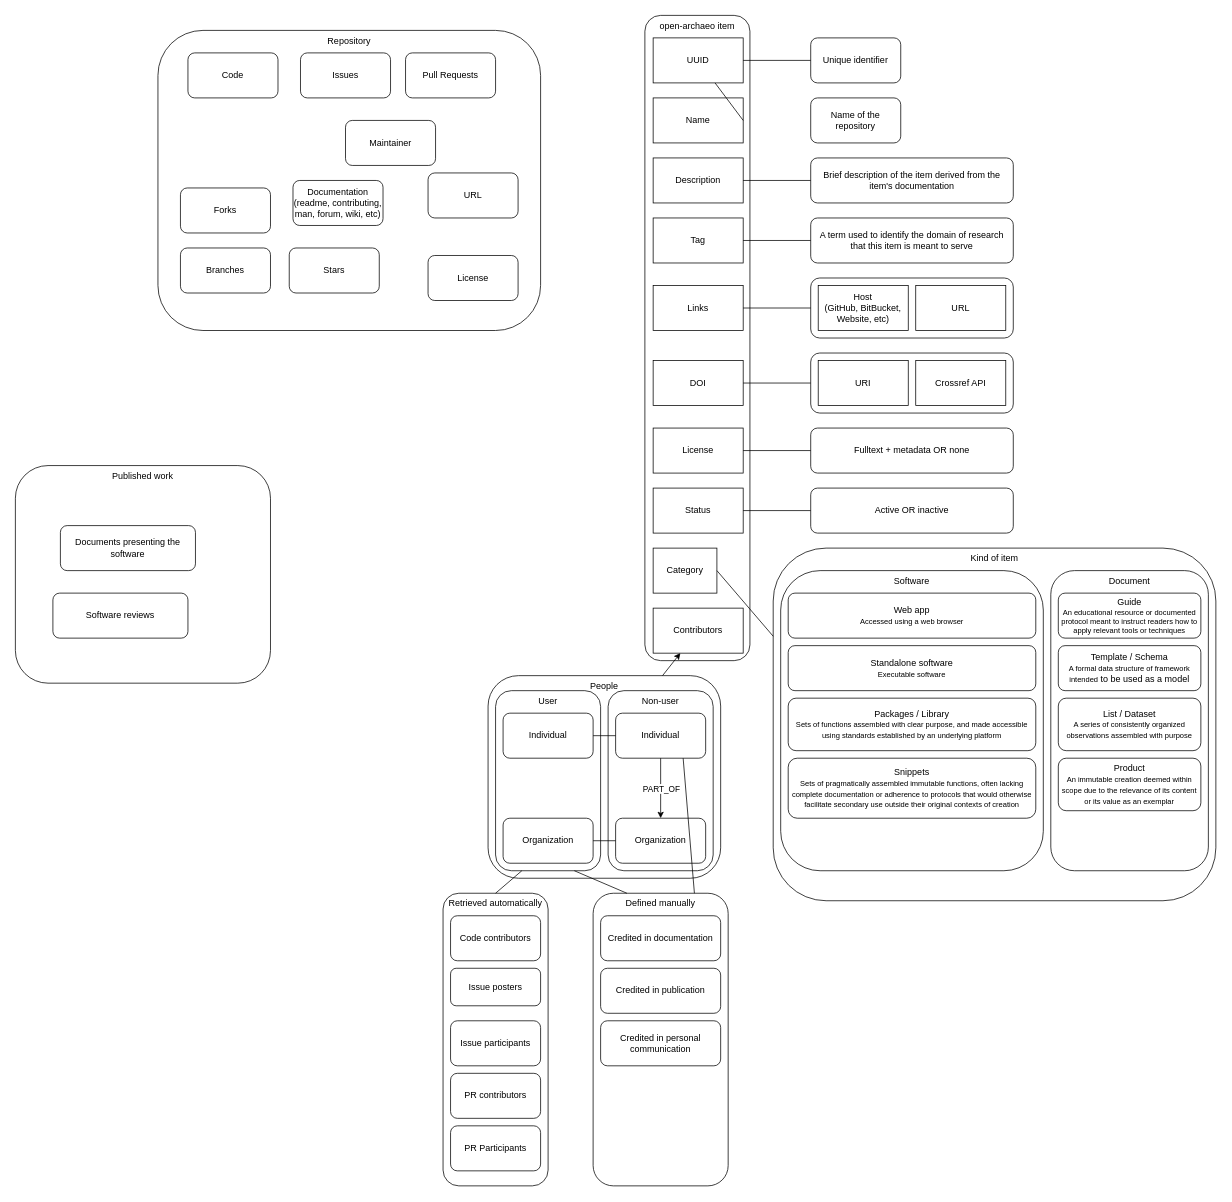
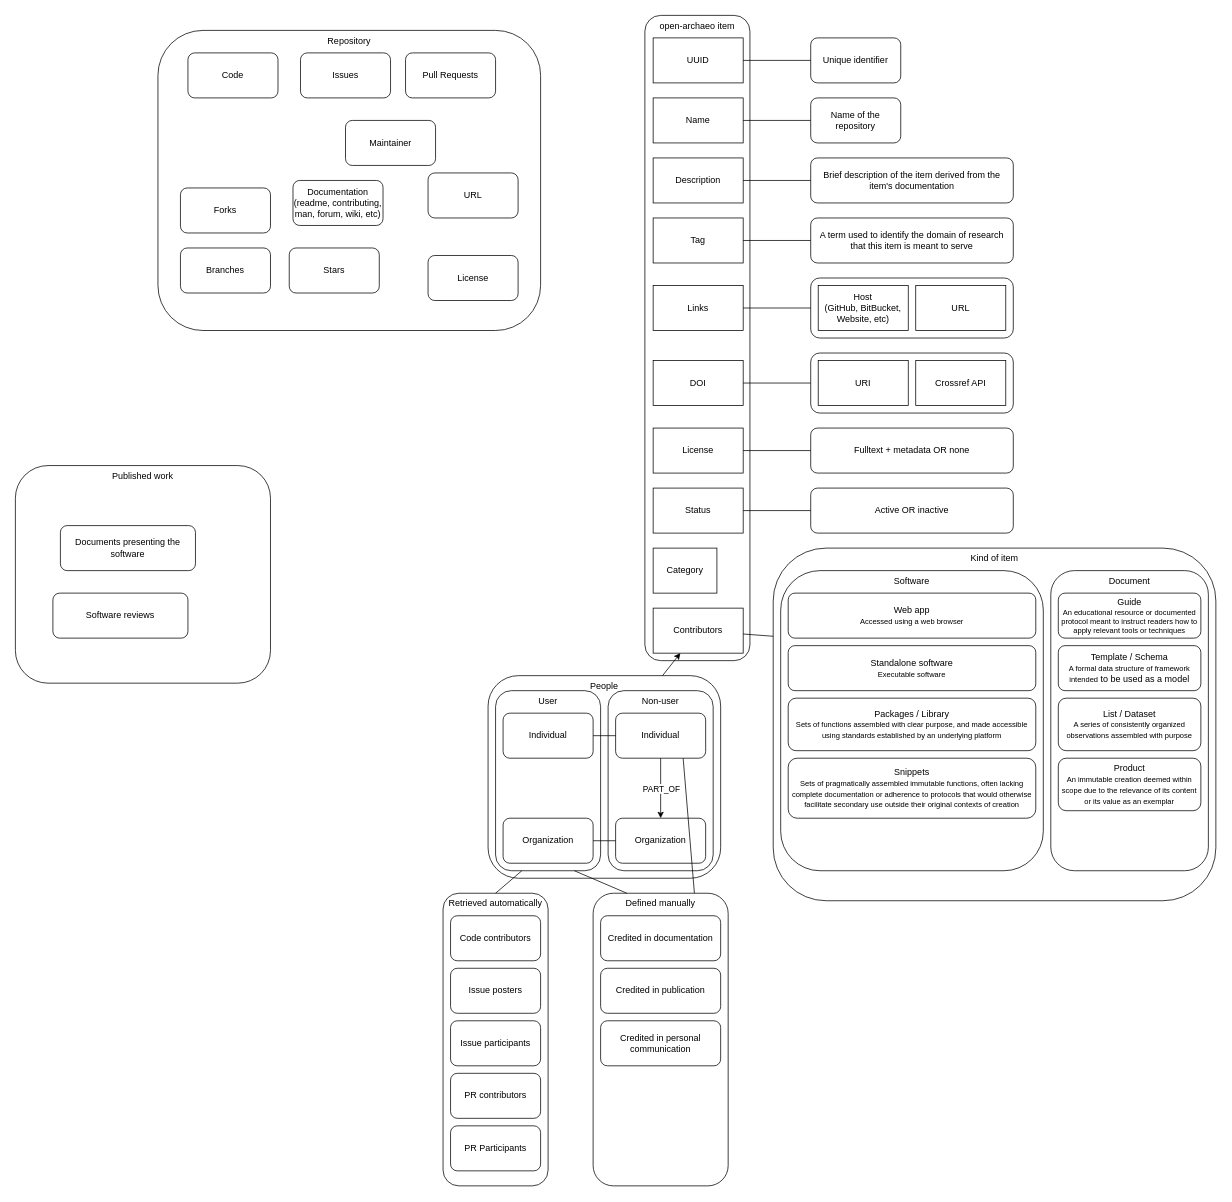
edge "UUID" -- "Name": now "Name of the repository" -- "Name"
edge "Category" -- "Kind of item": now "Contributors" -- "Kind of item"
node "Issue posters": size 90x38 -> 90x45
